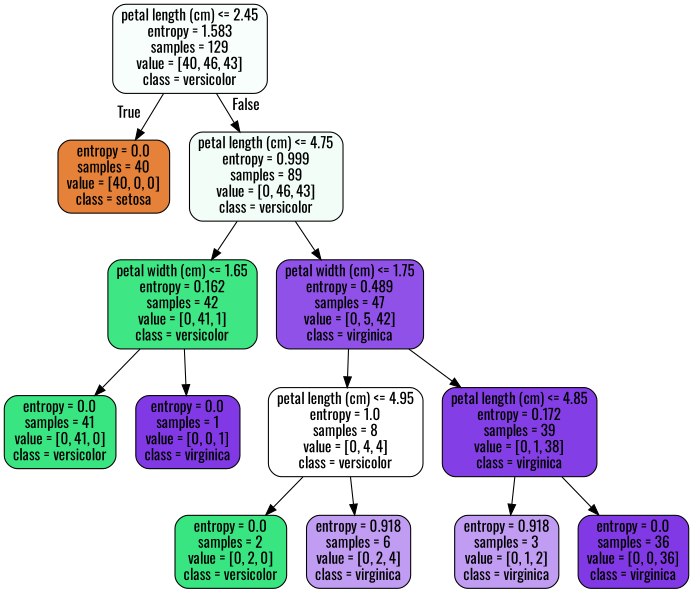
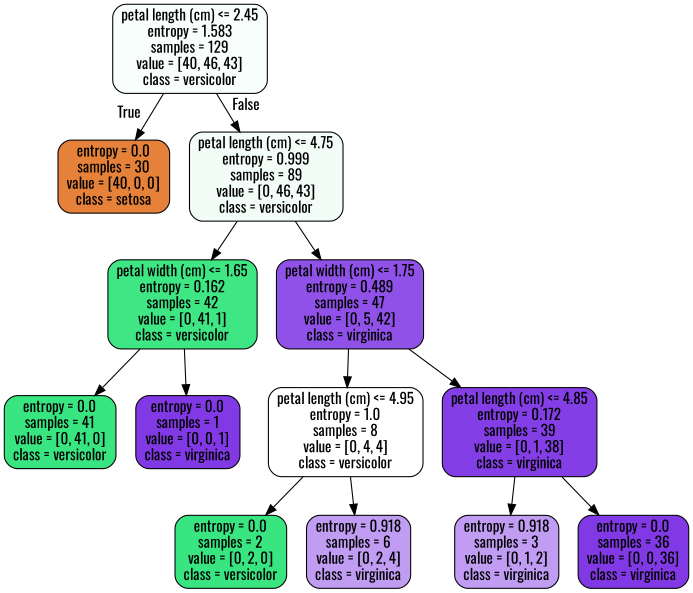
node "entropy = 0.0 samples = 40 value = [40, 0, 0] class = setosa": label "entropy = 0.0 samples = 40 value = [40, 0, 0] class = setosa" -> "entropy = 0.0 samples = 30 value = [40, 0, 0] class = setosa"
